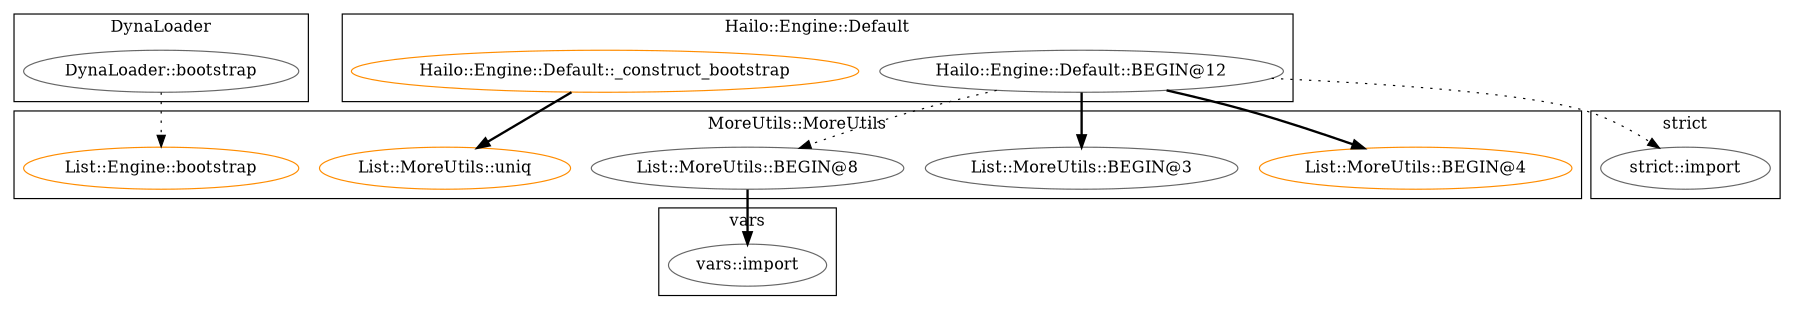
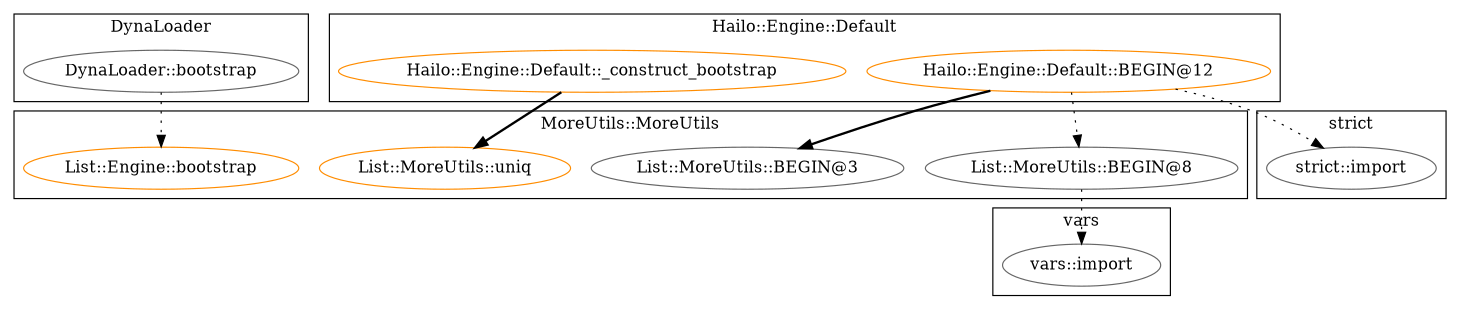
node "Hailo::Engine::Default::BEGIN@12": color gray40 -> darkorange
node "List::MoreUtils::BEGIN@4": removed
edge "List::MoreUtils::BEGIN@8" -> "vars::import": style bold -> dotted
